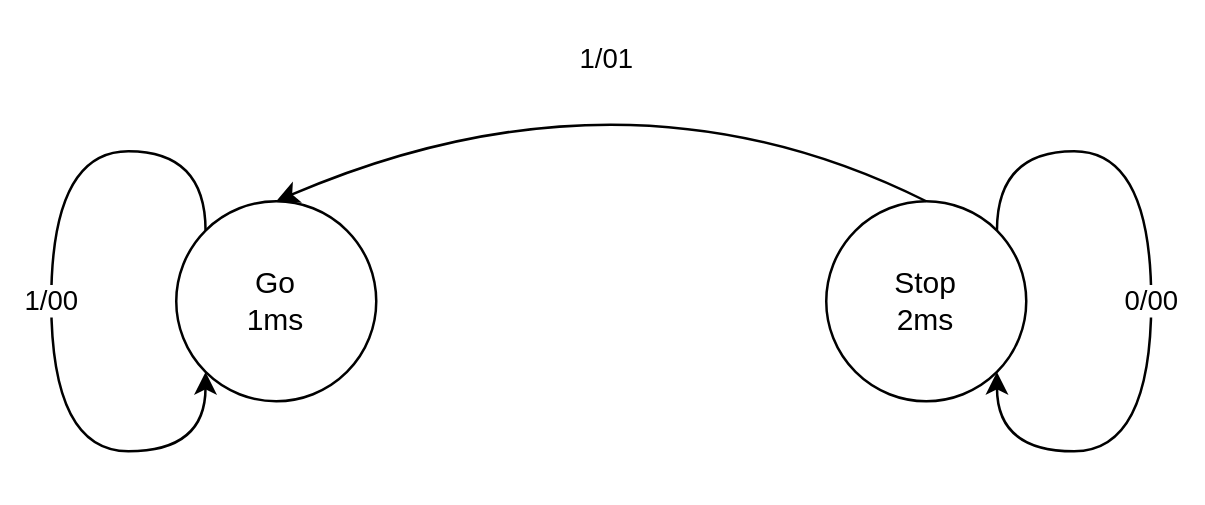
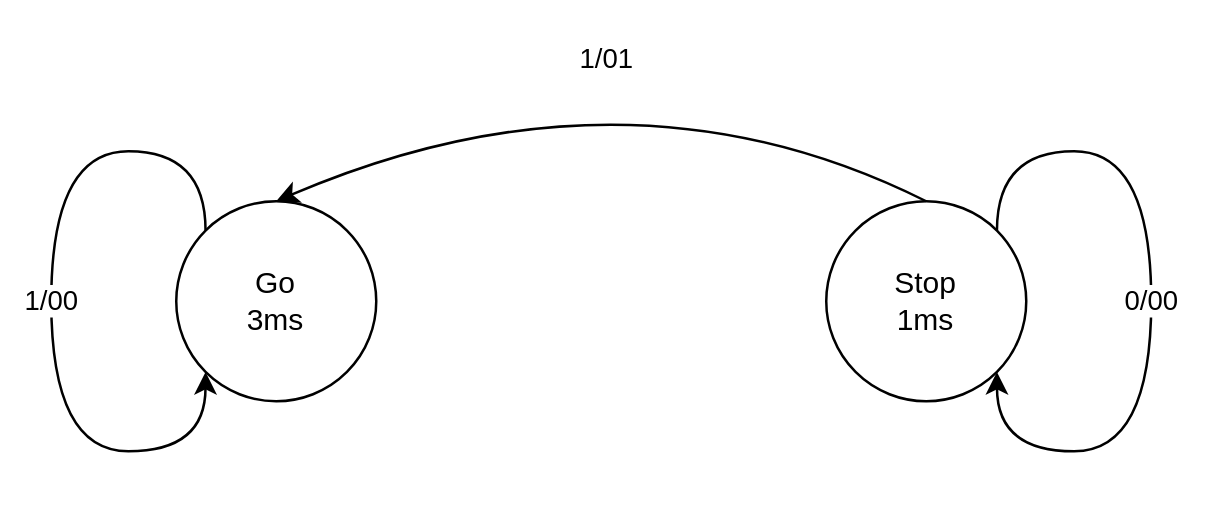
node "Go 1ms": label "Go 1ms" -> "Go 3ms"
node "Stop 2ms": label "Stop 2ms" -> "Stop 1ms"
